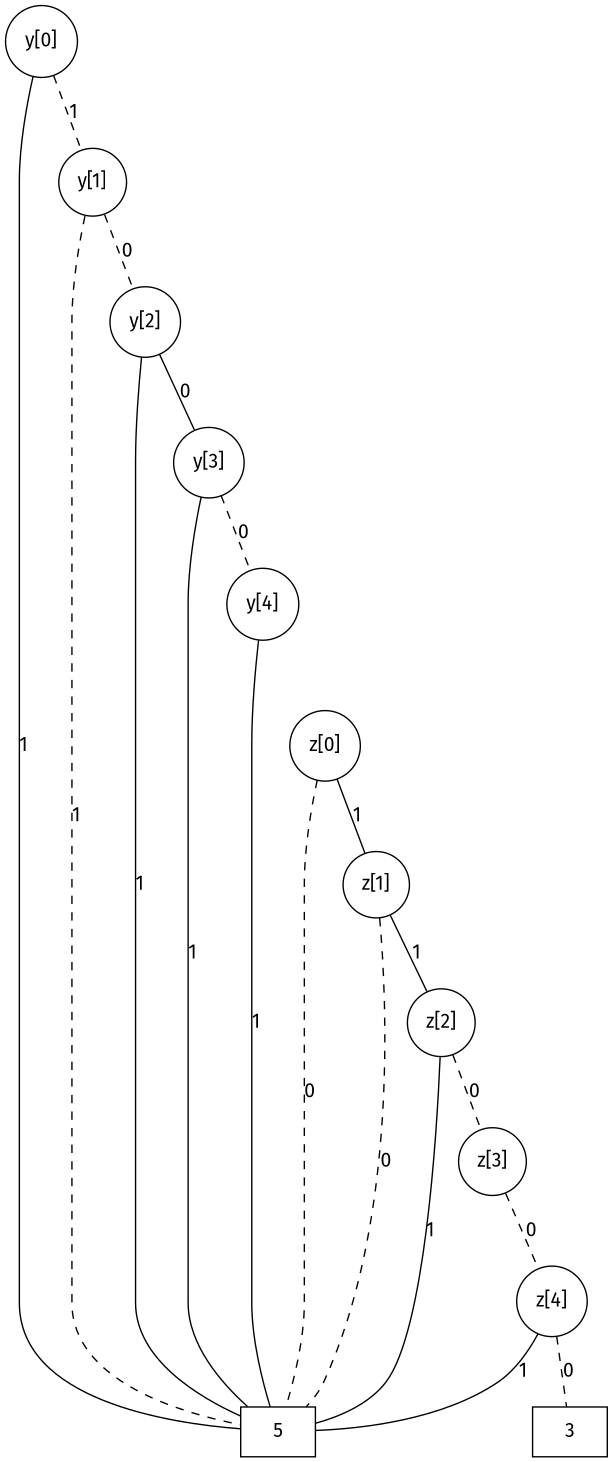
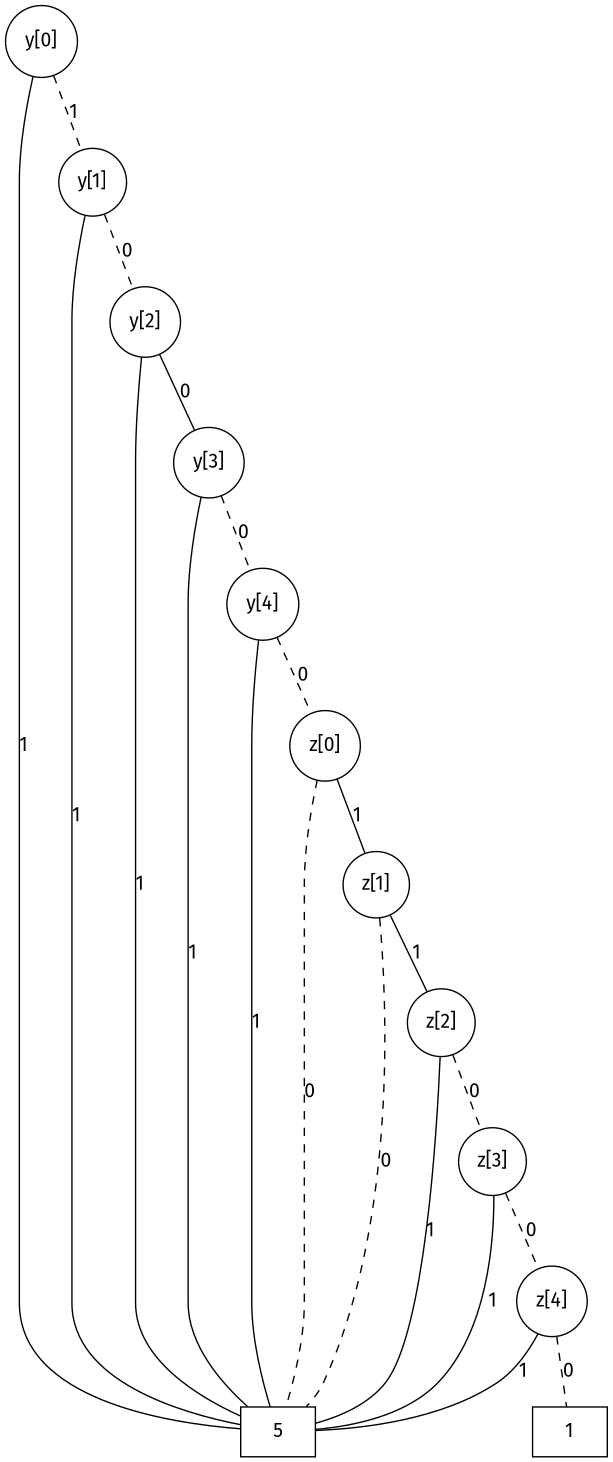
edge "y[4]" -- "z[0]": added, label "0"
edge "y[1]" -- "5": style dashed -> solid
edge "z[3]" -- "5": added, label "1"
node "3": label "3" -> "1"
